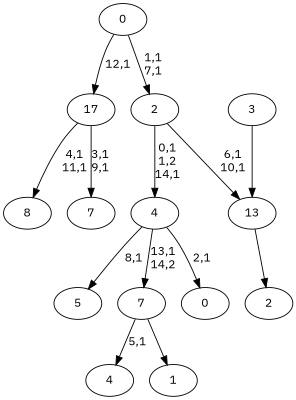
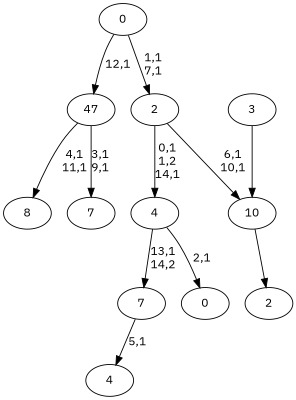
node "17": label "17" -> "47"
node "13": label "13" -> "10"
node "5": removed
node "1": removed
